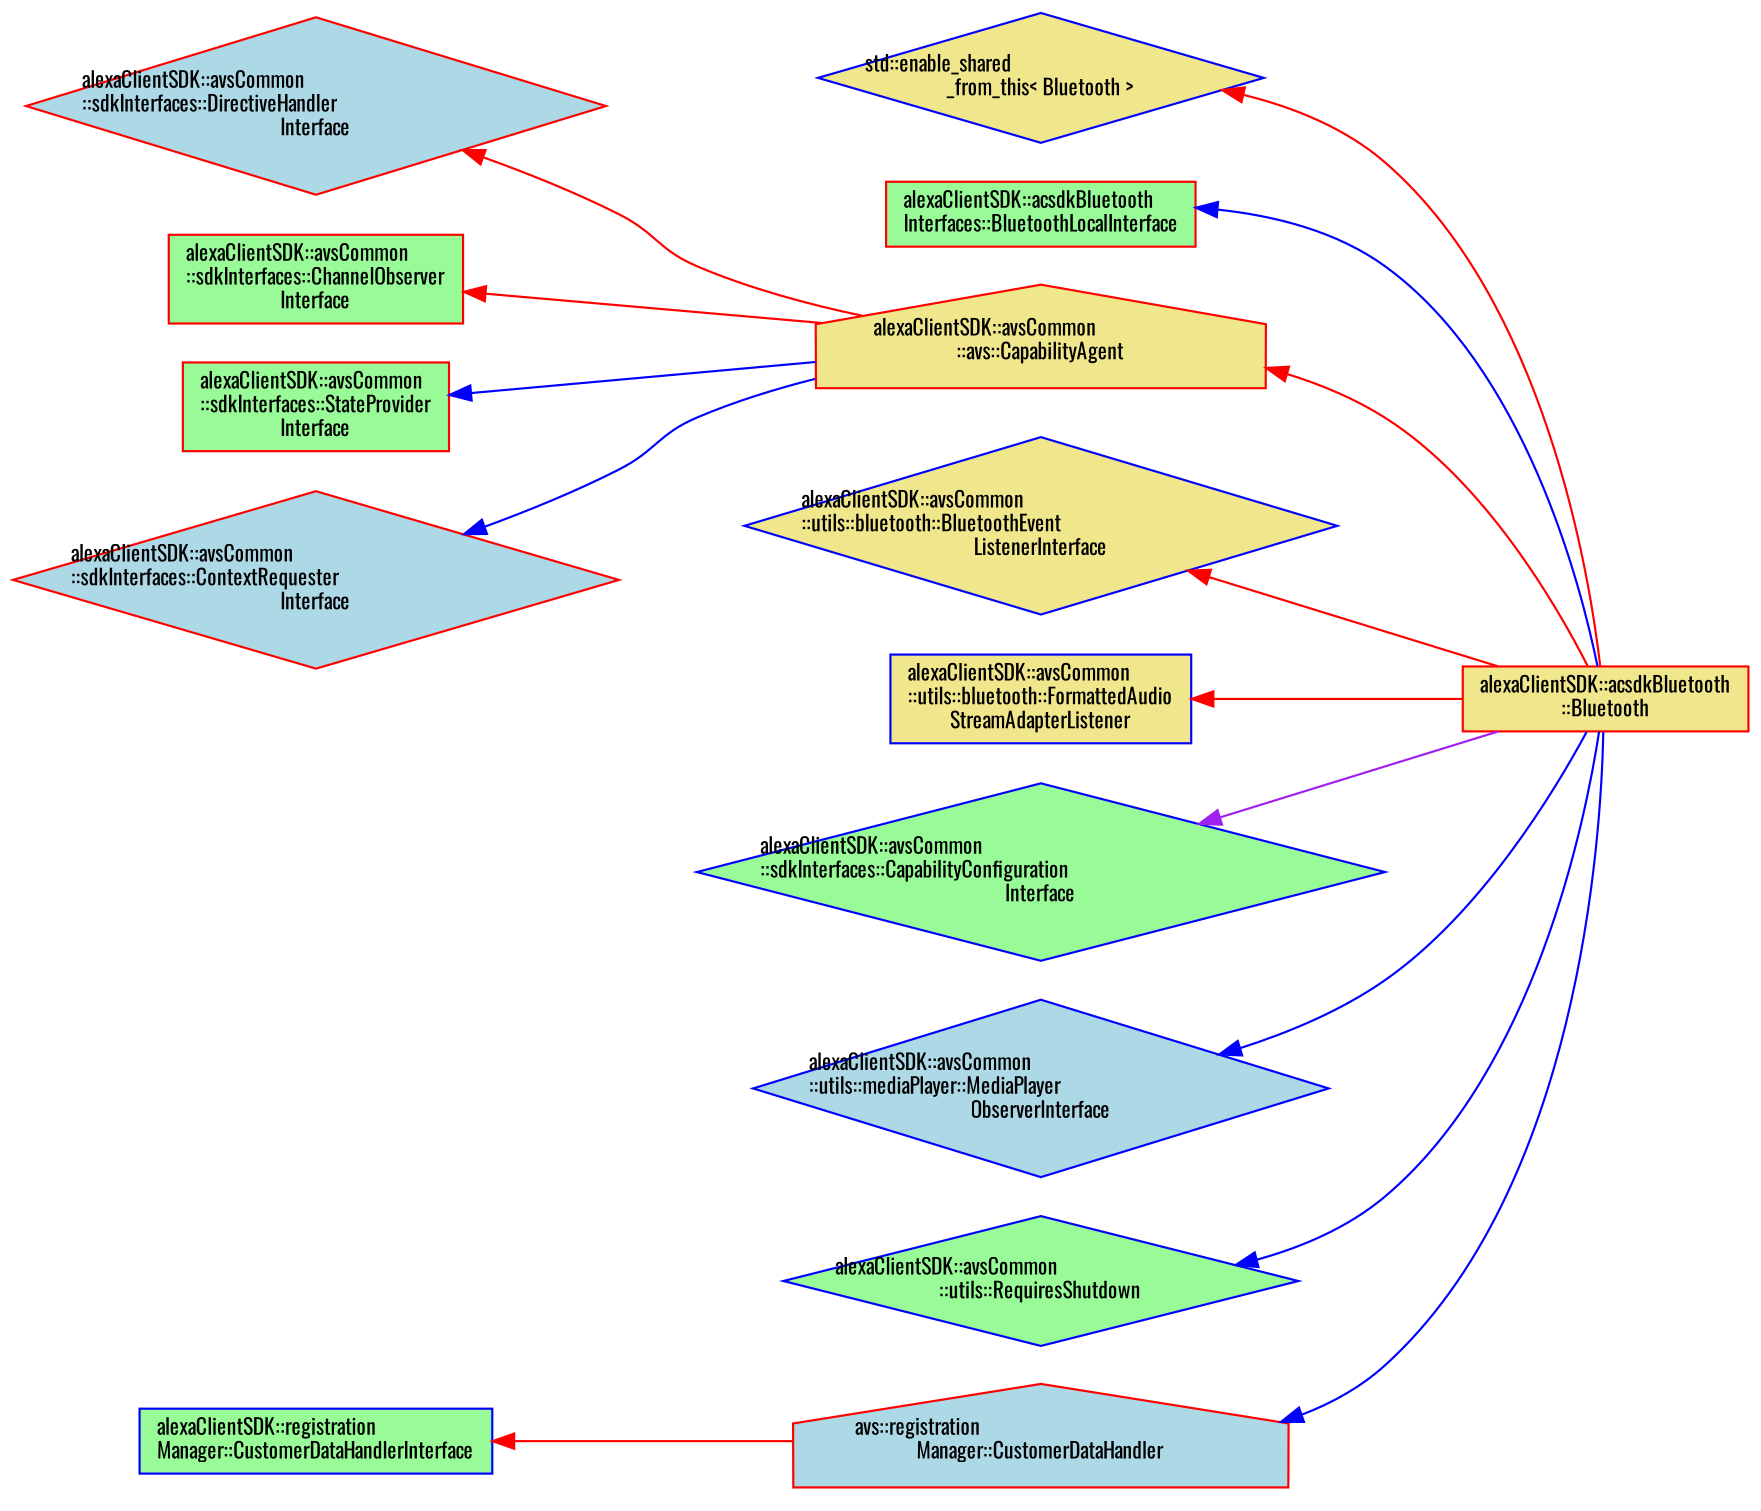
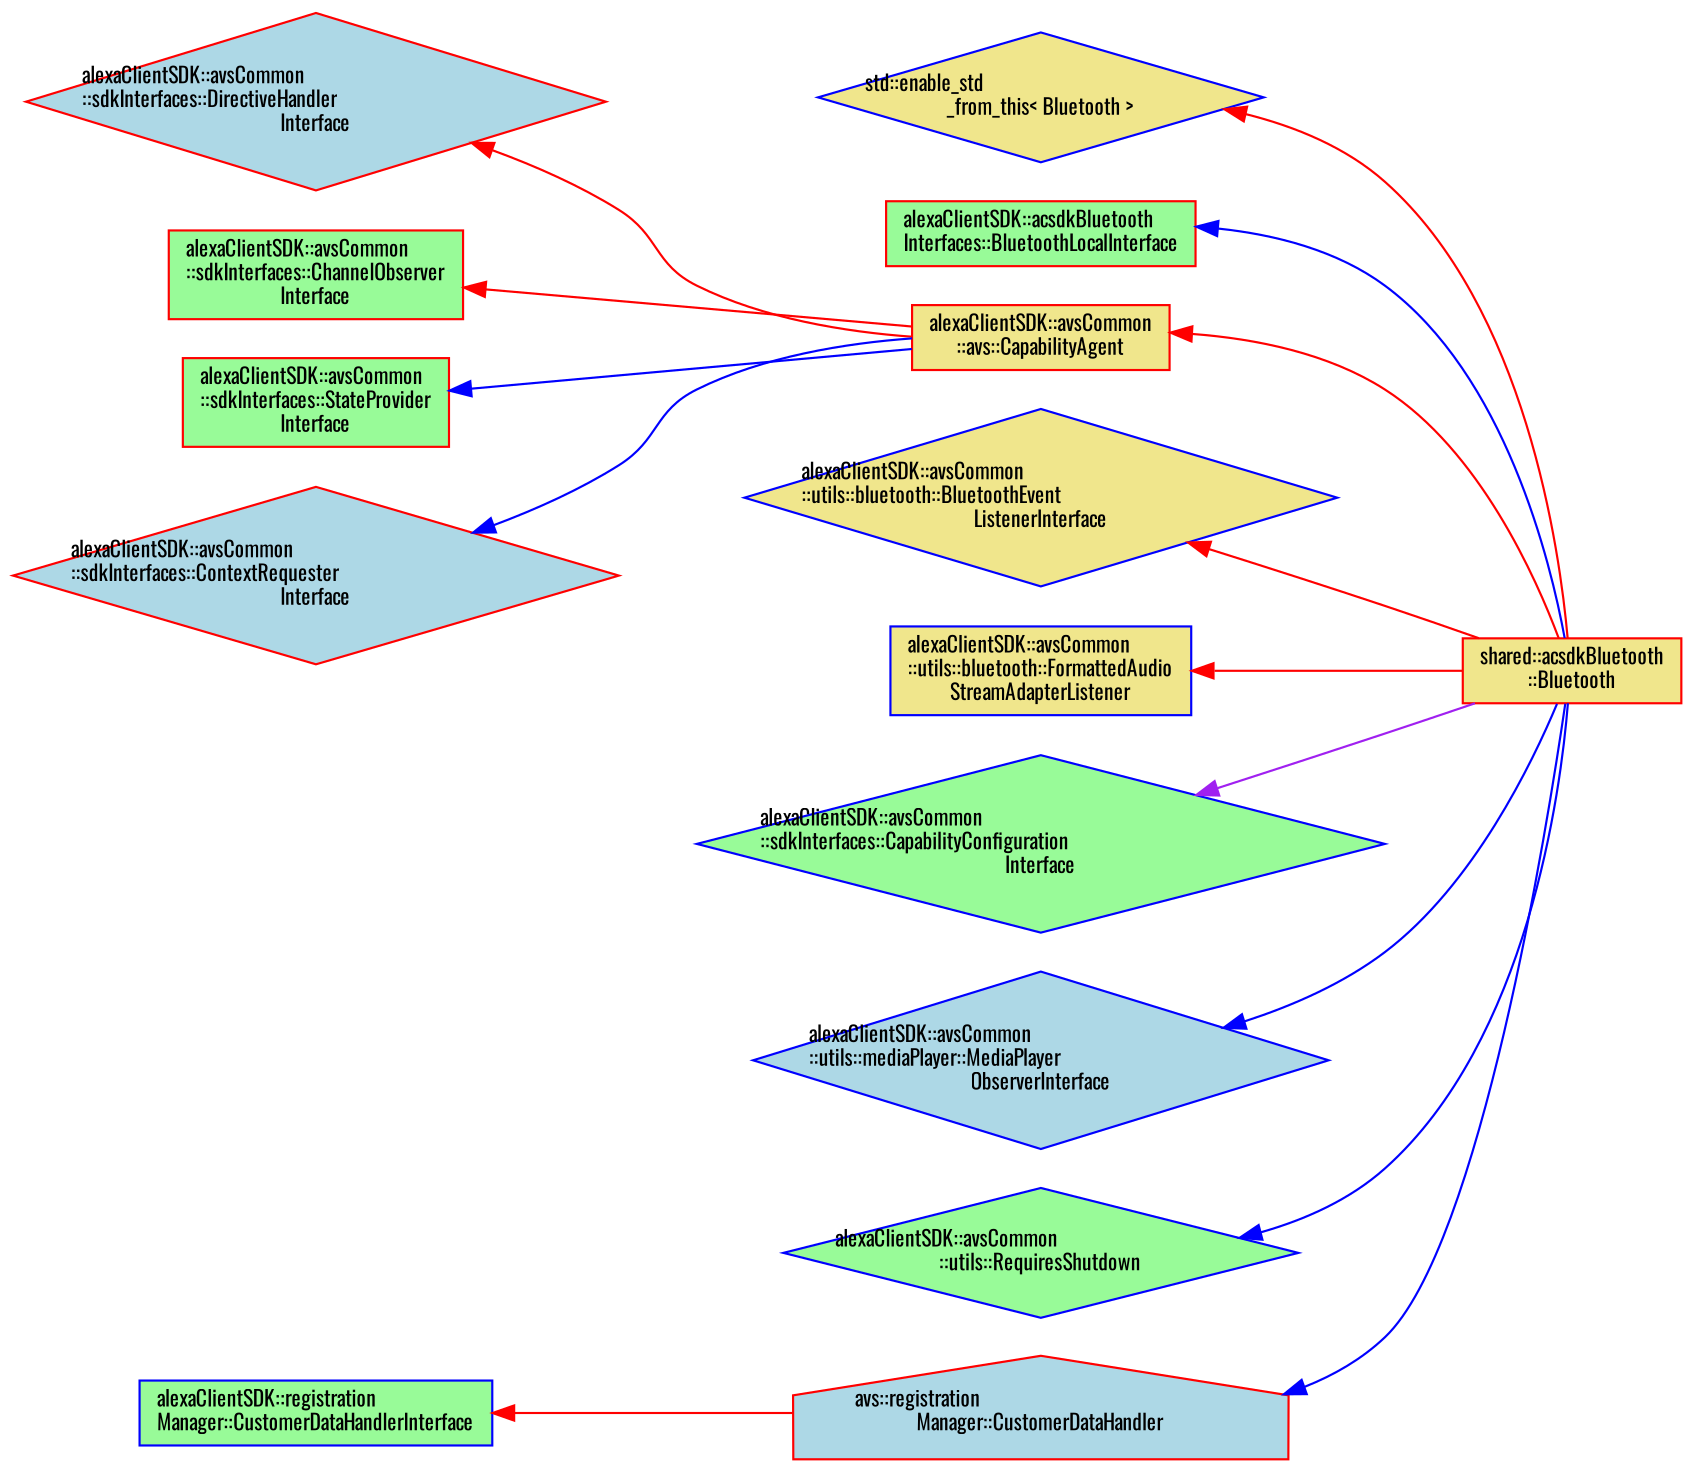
node "std::enable_shared _from_this< Bluetooth >": label "std::enable_shared _from_this< Bluetooth >" -> "std::enable_std _from_this< Bluetooth >"
node "alexaClientSDK::avsCommon ::avs::CapabilityAgent": shape house -> box
node "alexaClientSDK::acsdkBluetooth ::Bluetooth": label "alexaClientSDK::acsdkBluetooth ::Bluetooth" -> "shared::acsdkBluetooth ::Bluetooth"
